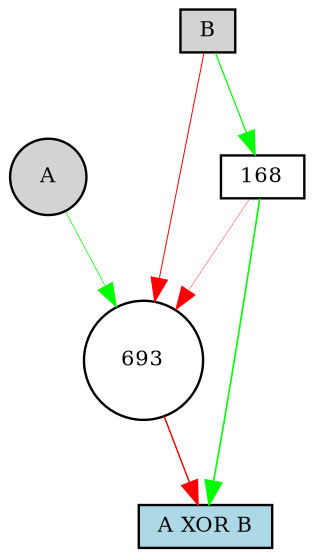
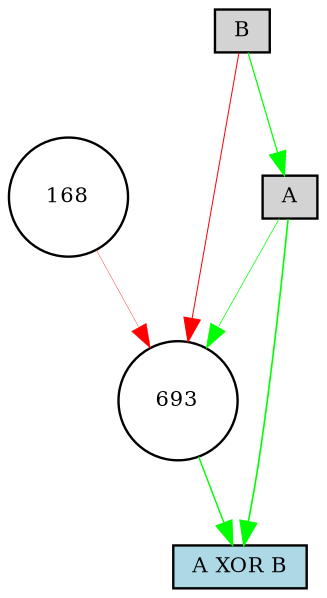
edge "B" -> "168": now "B" -> "A"
node "A": shape circle -> box
node "168": shape box -> circle
edge "168" -> "A XOR B": now "A" -> "A XOR B"
edge "693" -> "A XOR B": color red -> green
